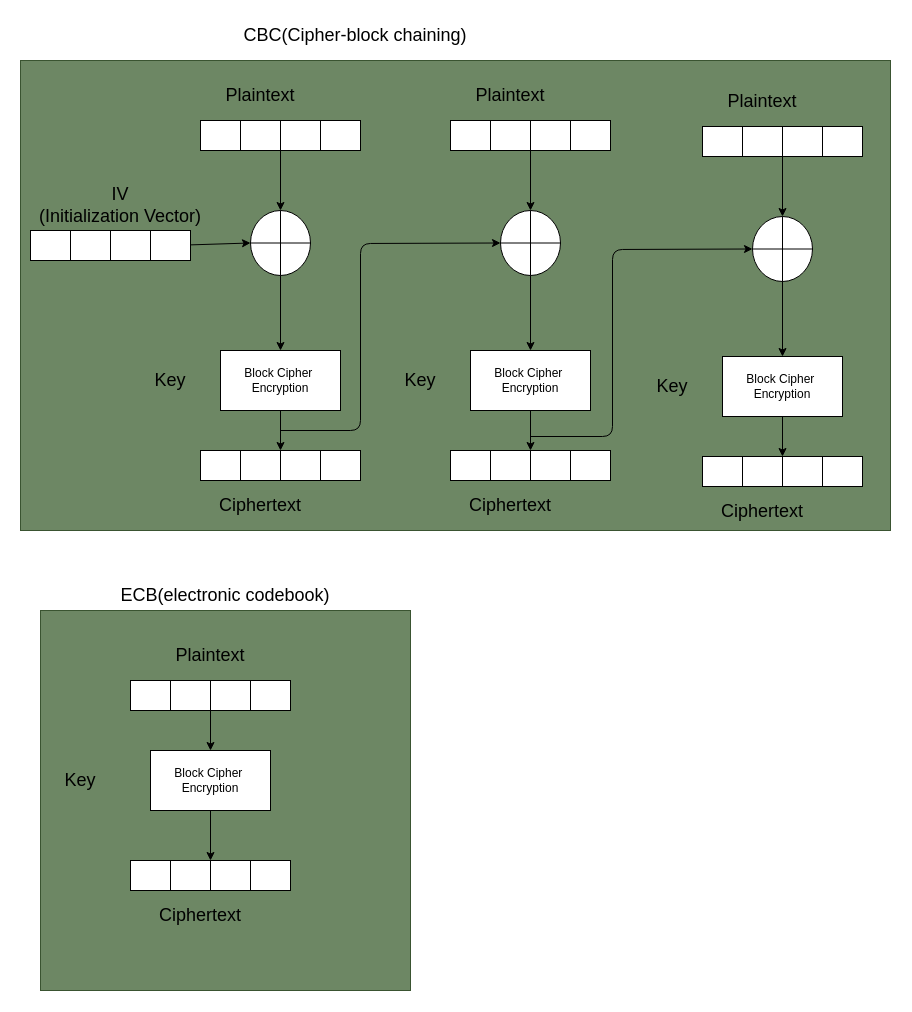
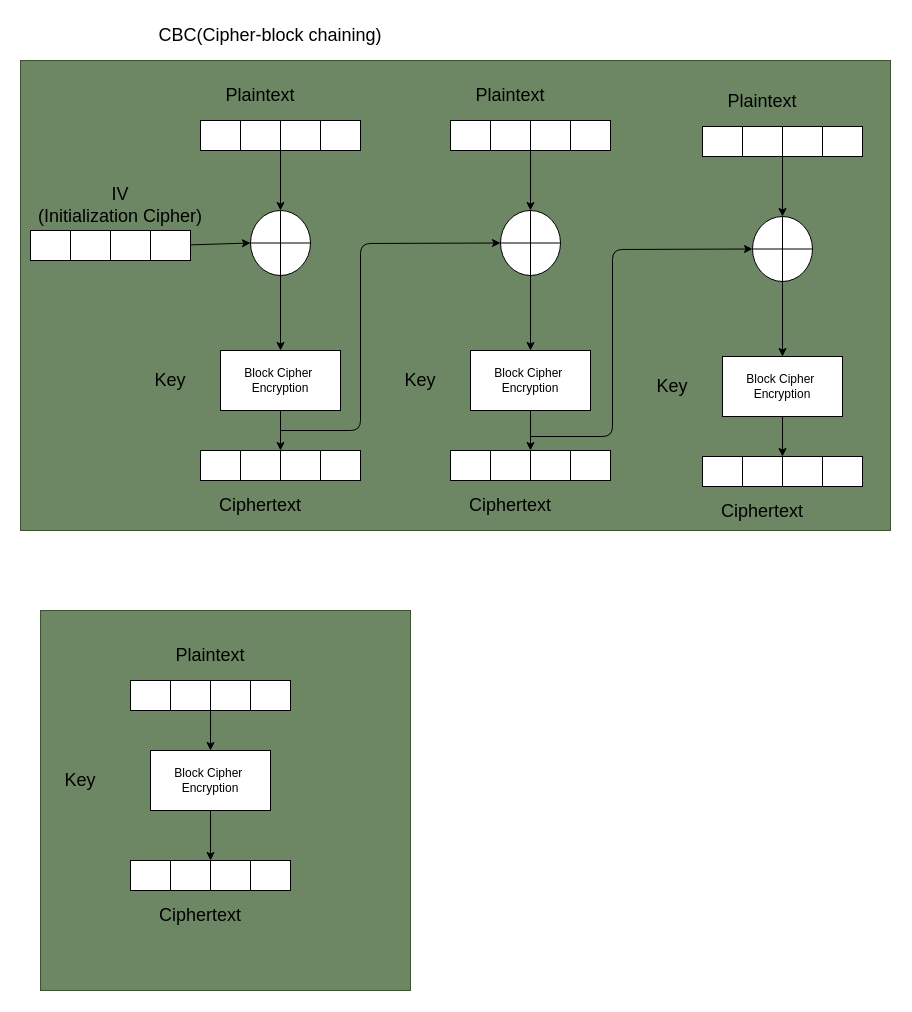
node "CBC(Cipher-block chaining)": moved (356, 36) -> (271, 36)
node "IV (Initialization Vector)": label "IV (Initialization Vector)" -> "IV (Initialization Cipher)"
node "ECB(electronic codebook)": removed
